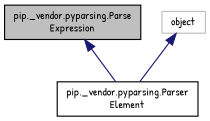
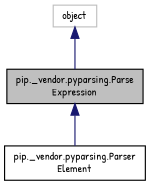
edge "pip._vendor.pyparsing.Parser Element" -> "object": now "pip._vendor.pyparsing.Parse Expression" -> "object"
